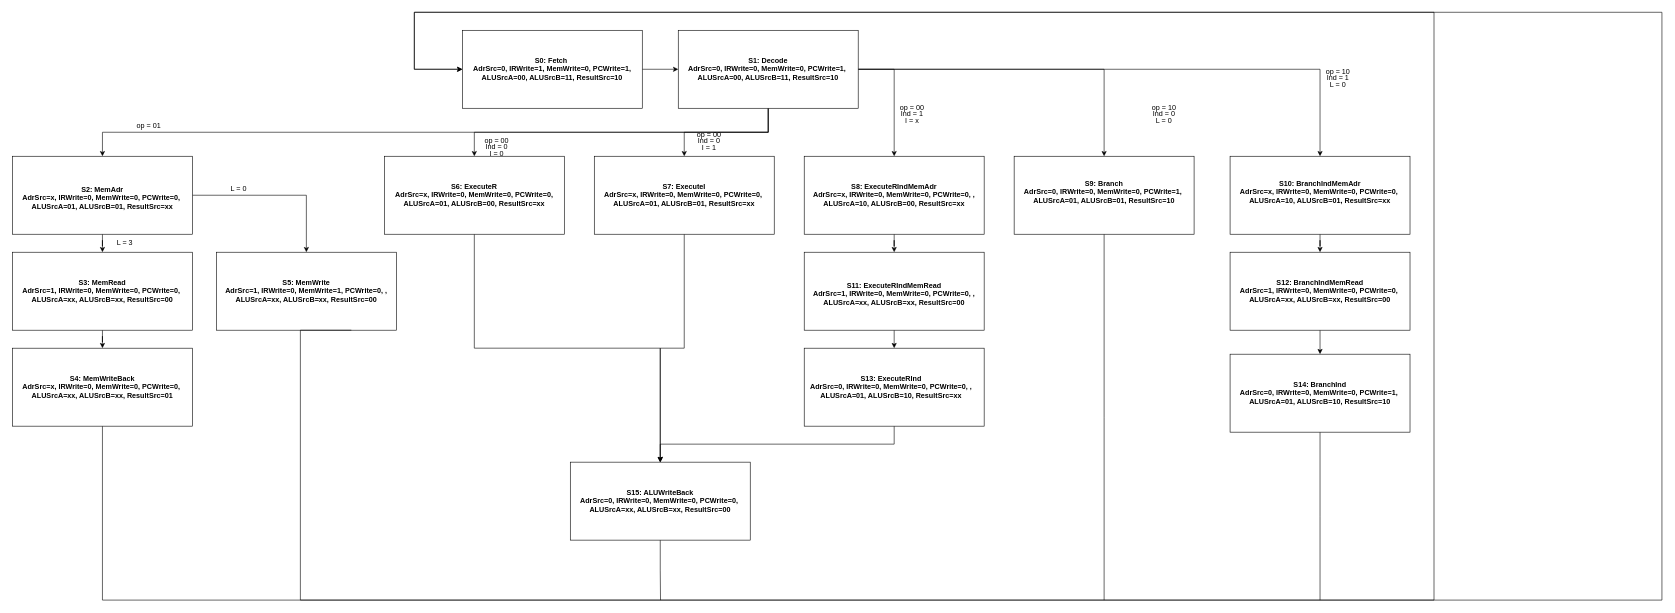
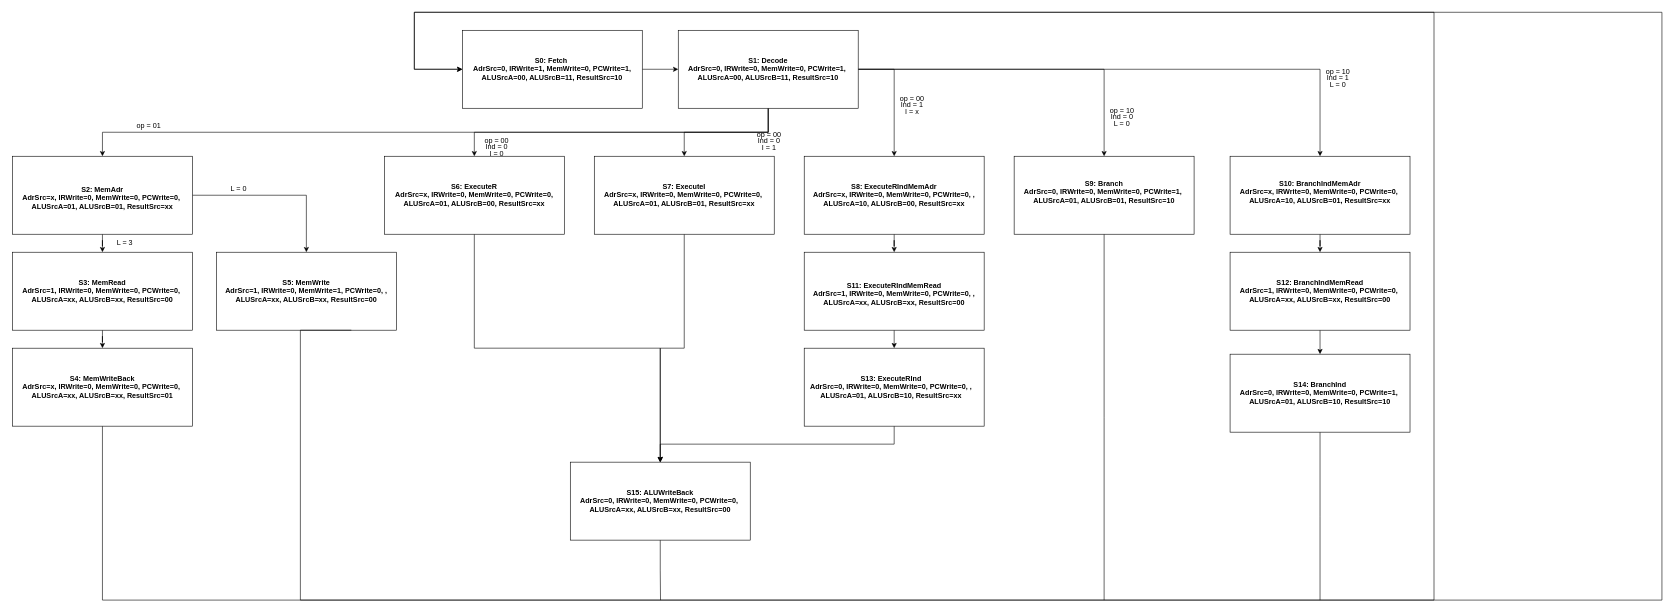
node "op = 00 Ind = 1 I = x": moved (912, 114) -> (912, 105)
node "op = 10 Ind = 0 L = 0": moved (1164, 114) -> (1122, 117)
node "op = 00 Ind = 0 I = 1": moved (709, 141) -> (769, 141)
